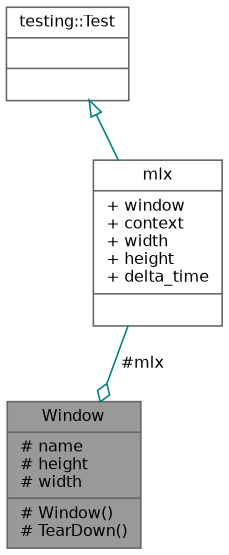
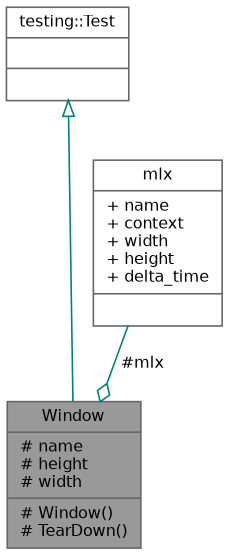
edge "mlx" -> "testing::Test": now "Window" -> "testing::Test"
node "mlx": text "+ window" -> "+ name"
